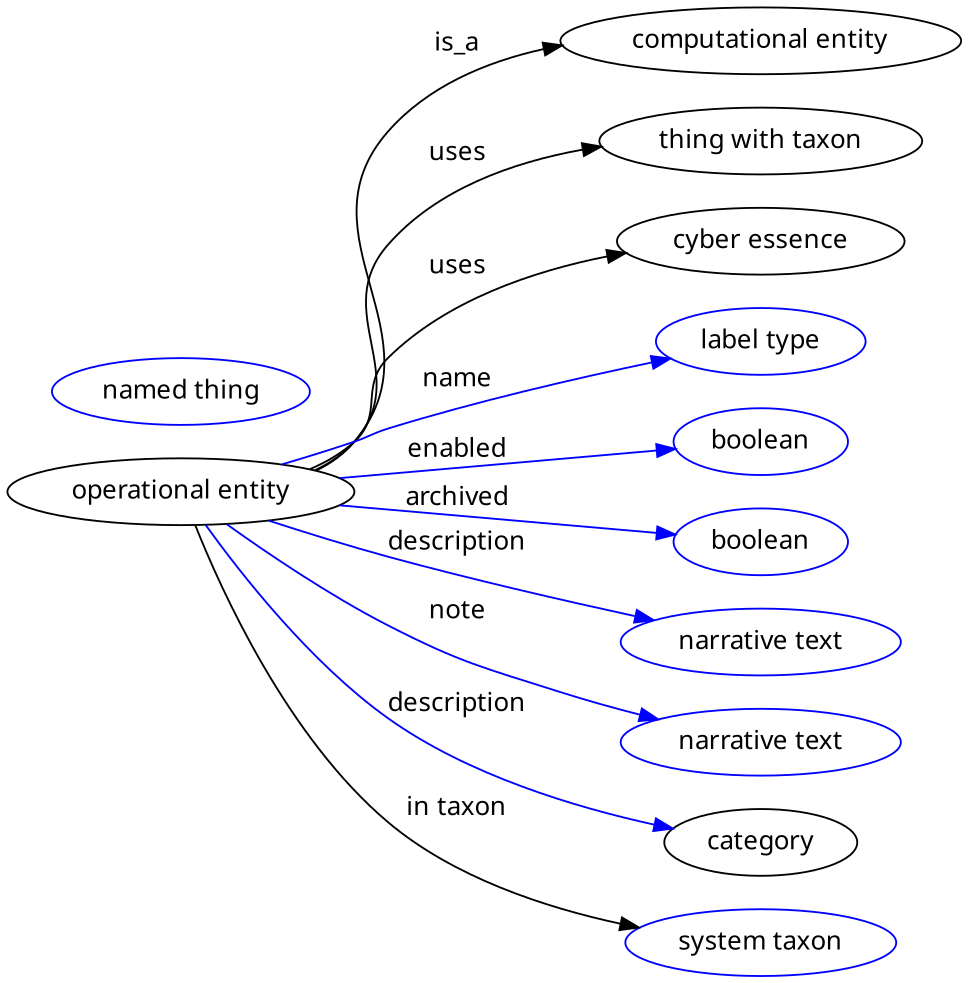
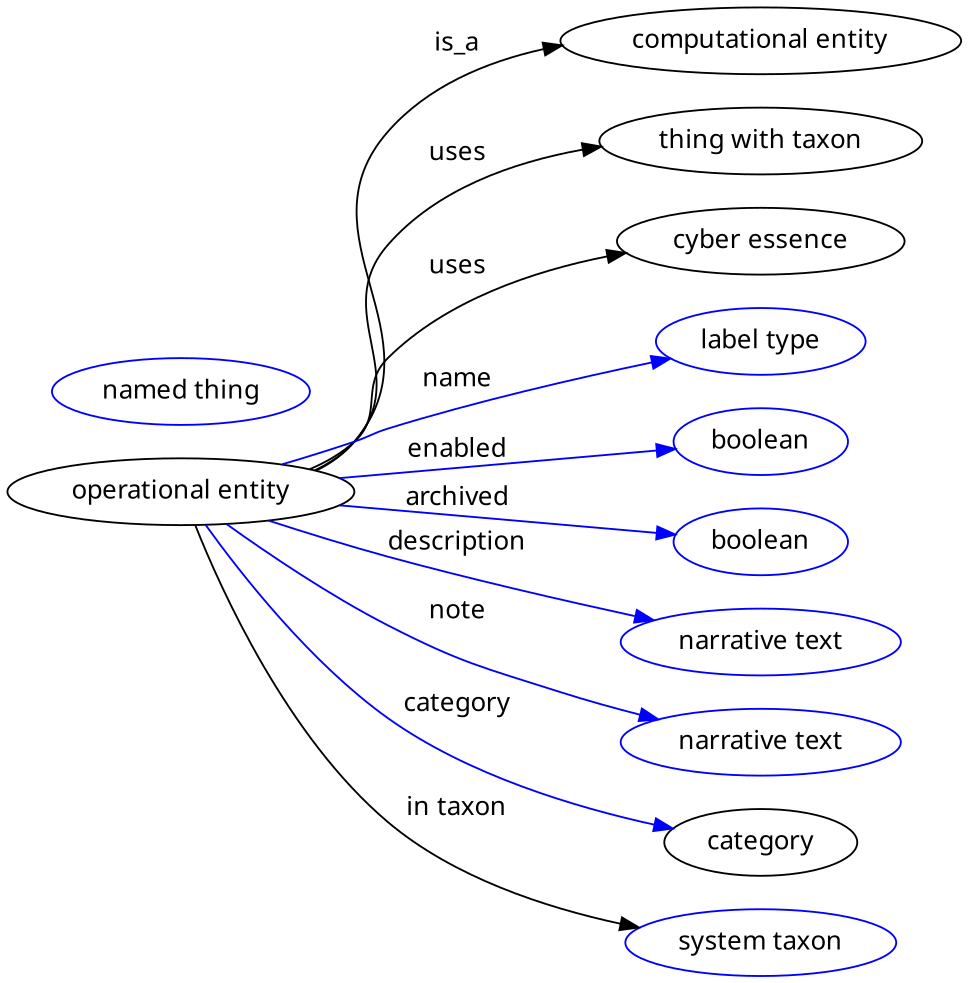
edge "operational entity" -> "category": label "description" -> "category"
